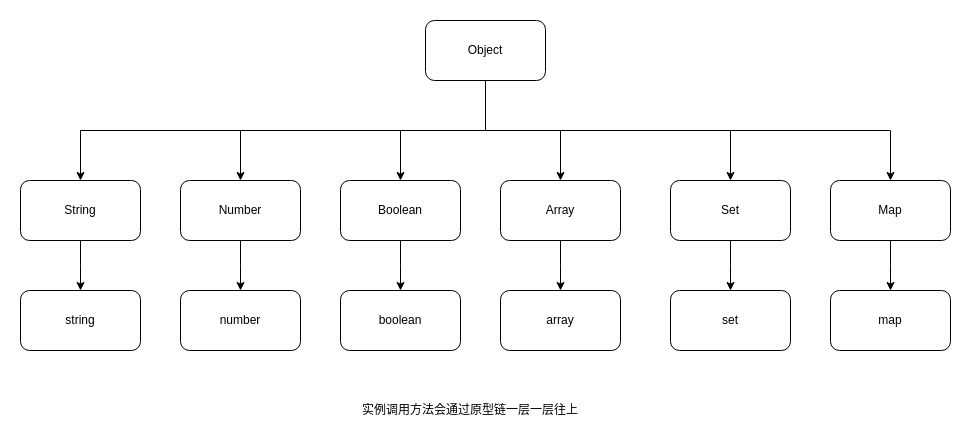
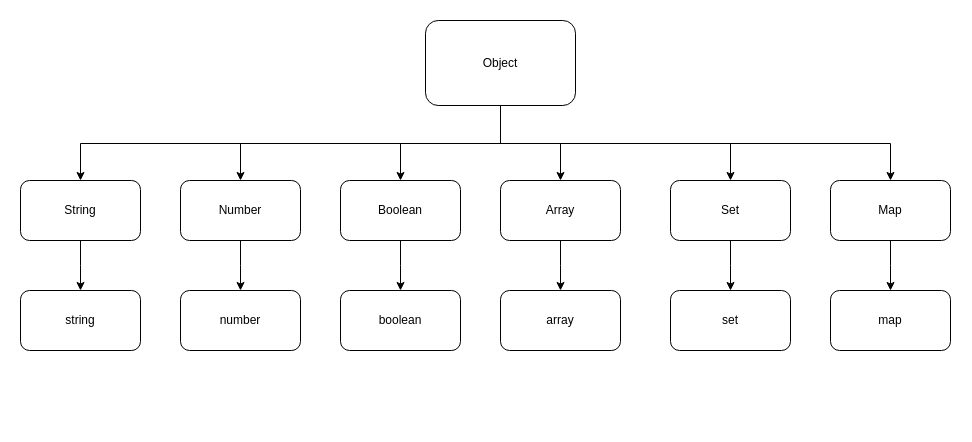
node "Object": size 120x60 -> 150x85
node "实例调用方法会通过原型链一层一层往上": removed
